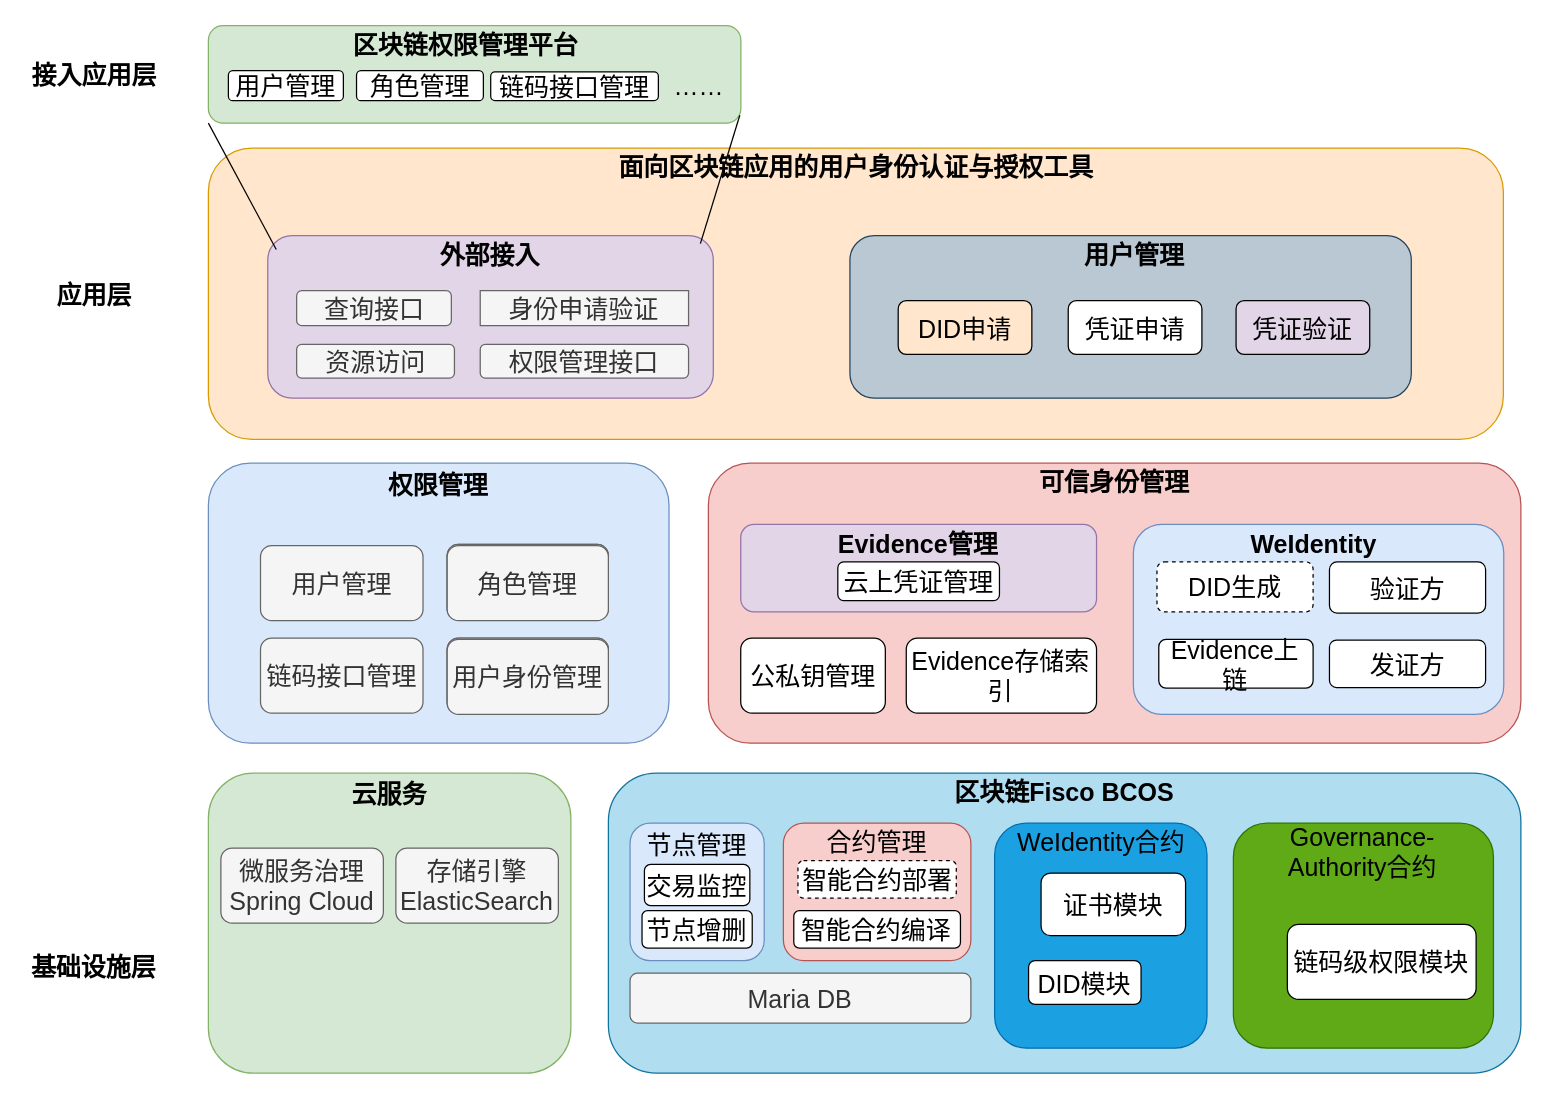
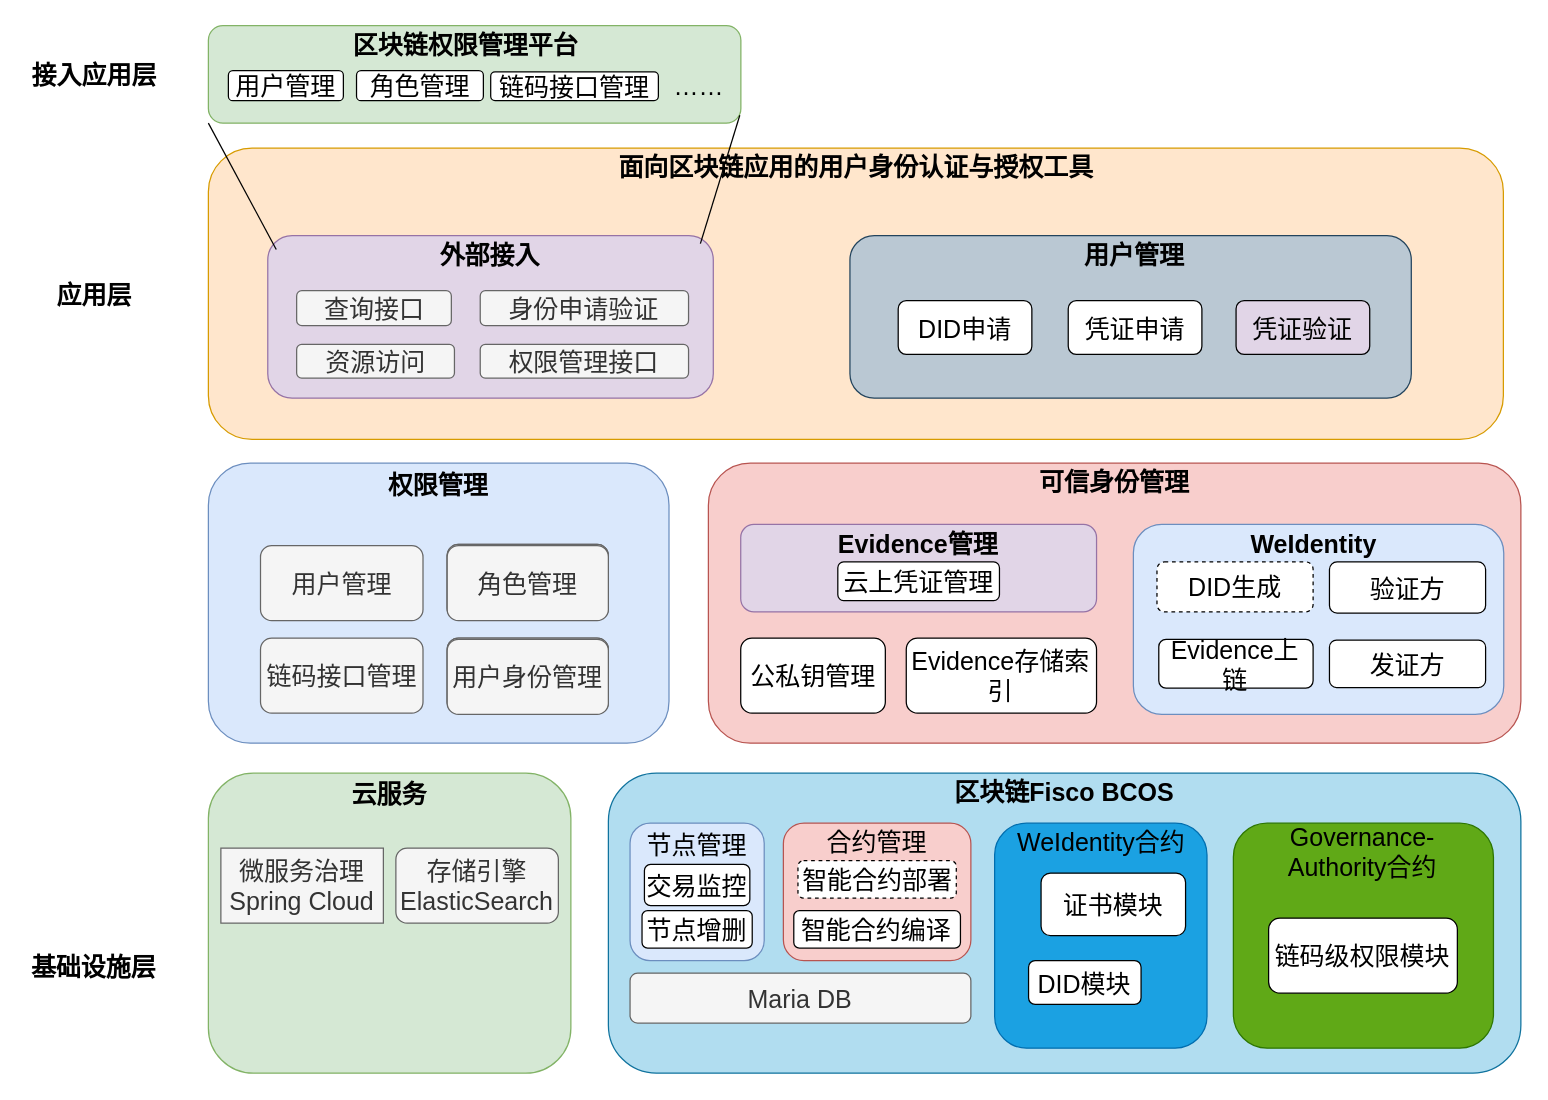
node "身份申请验证": shape rectangle -> rounded rectangle
node "DID申请": fillcolor #ffe6cc -> #ffffff
node "微服务治理Spring Cloud": shape rounded rectangle -> rectangle
node "链码级权限模块": moved (1381, 962) -> (1363, 956)
